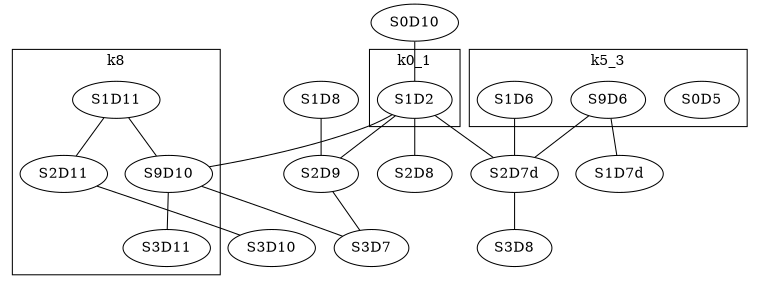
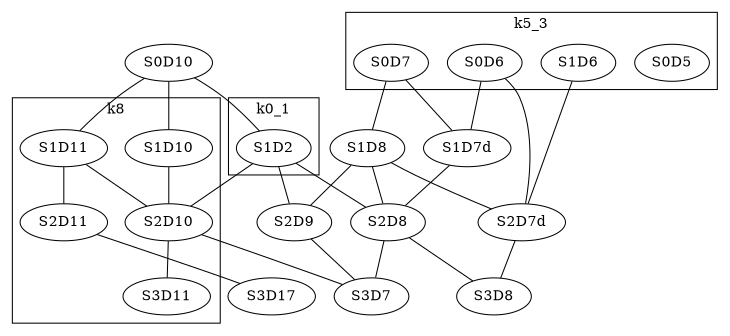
node "S0D7": added
node "S9D6": label "S9D6" -> "S0D6"
edge "S0D10" -- "S1D11": added
edge "S1D2" -- "S2D7d": now "S1D8" -- "S2D7d"
node "S1D10": added
node "S9D10": label "S9D10" -> "S2D10"
edge "S1D8" -- "S2D8": added
edge "S1D7d" -- "S2D8": added
node "S3D10": label "S3D10" -> "S3D17"
edge "S2D8" -- "S3D7": added
edge "S2D8" -- "S3D8": added
